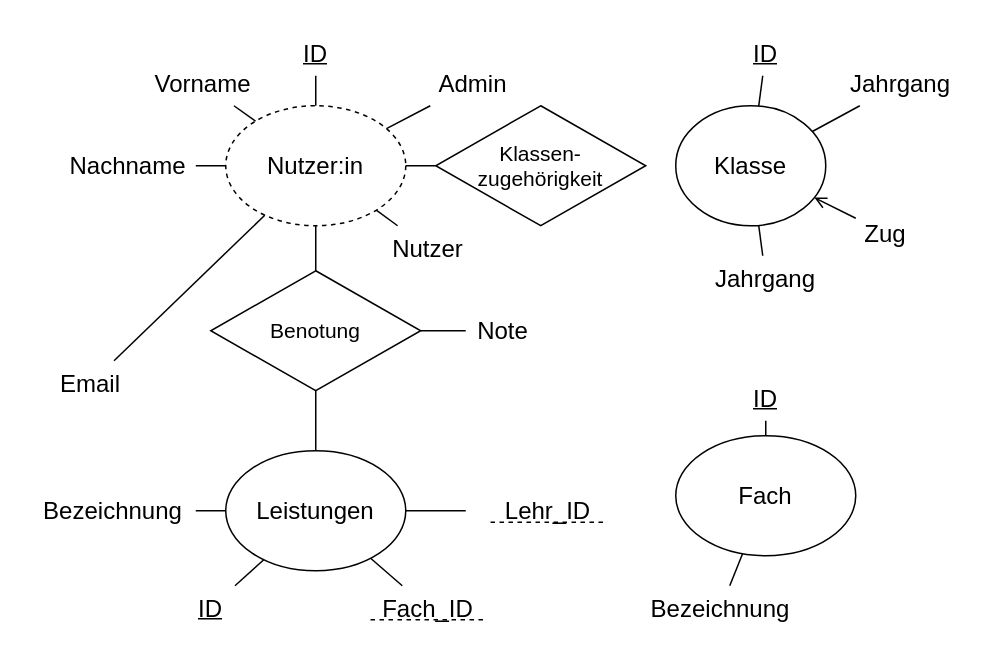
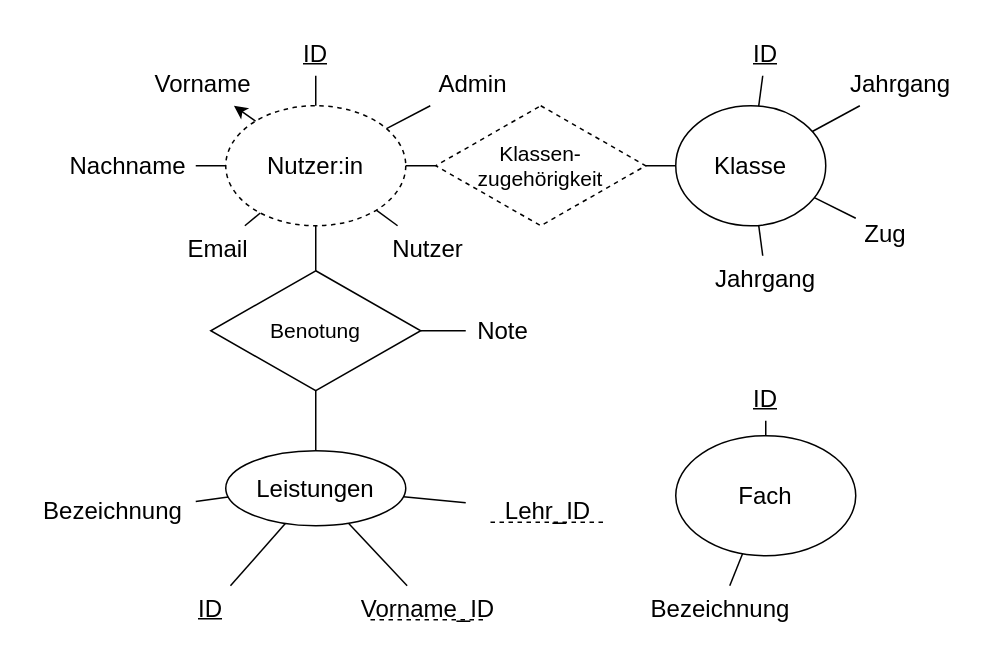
edge "Vorname" -- "Nutzer:in": arrowhead none -> classic
node "Klassen- zugehörigkeit": style solid -> dashed
edge "Klassen- zugehörigkeit" -- "Klasse": added
edge "Zug" -> "Klasse": arrowhead open -> none
node "Email": moved (91, 383) -> (218, 248)
node "Leistungen": size 180x120 -> 180x75
node "Fach_ID": label "Fach_ID" -> "Vorname_ID"
